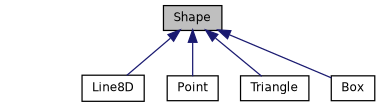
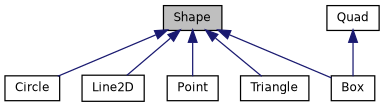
node "Quad": added
node "Circle": added
node "Line8D": label "Line8D" -> "Line2D"
